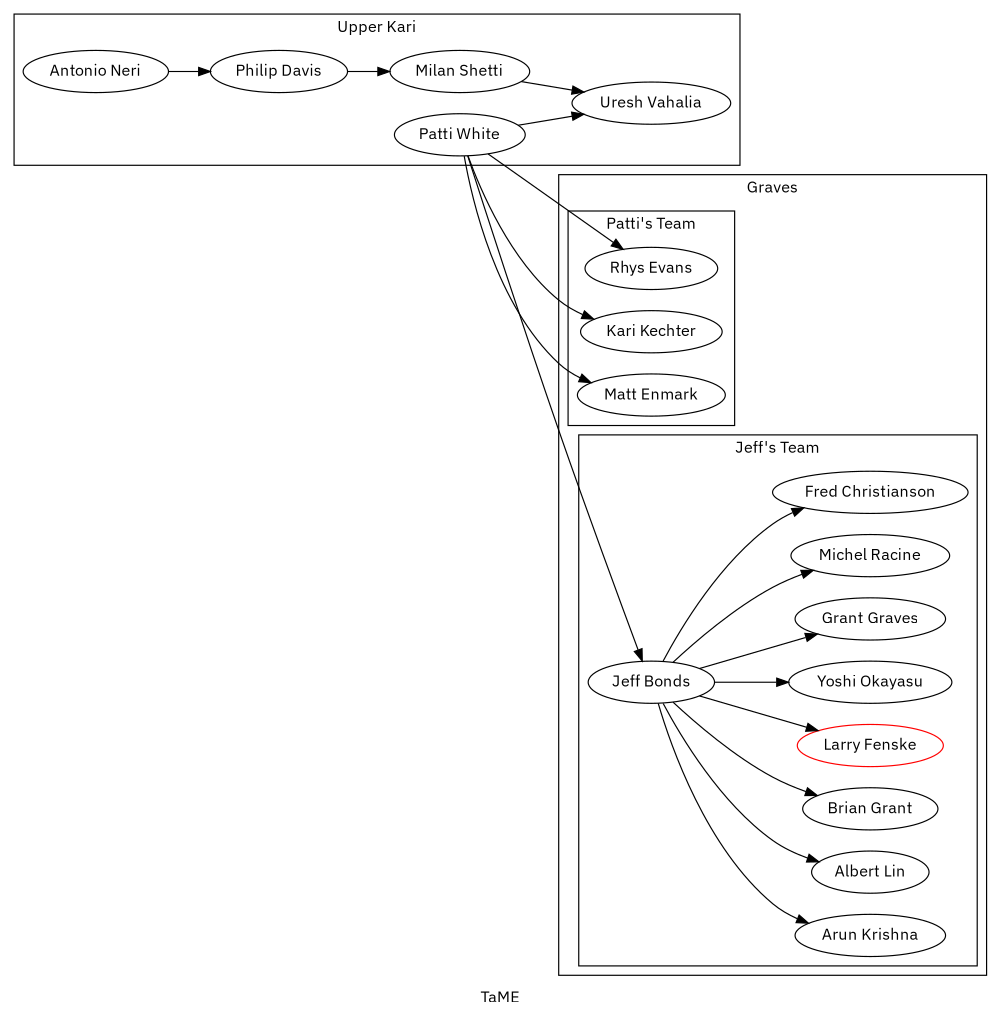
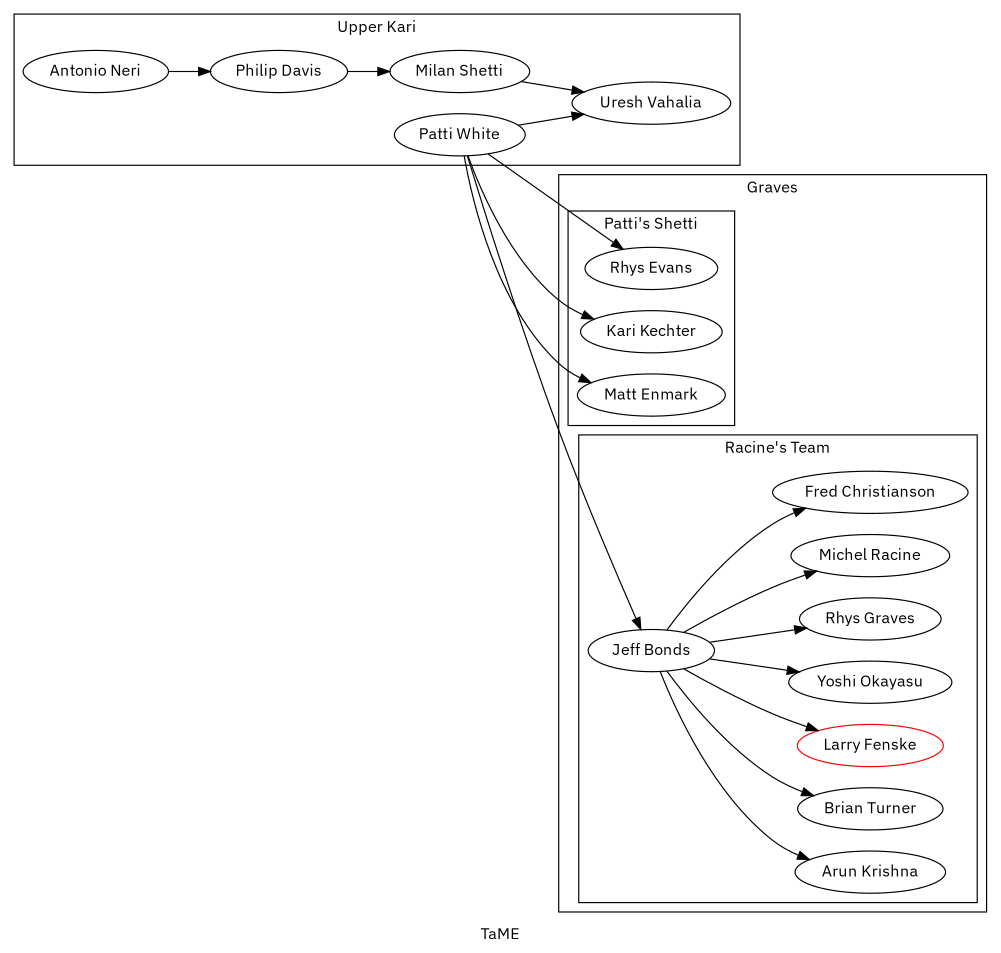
cluster "Patti's Team": label "Patti's Team" -> "Patti's Shetti"
cluster "Jeff's Team": label "Jeff's Team" -> "Racine's Team"
node "Grant Graves": label "Grant Graves" -> "Rhys Graves"
node "Brian Grant": label "Brian Grant" -> "Brian Turner"
node "Albert Lin": removed
